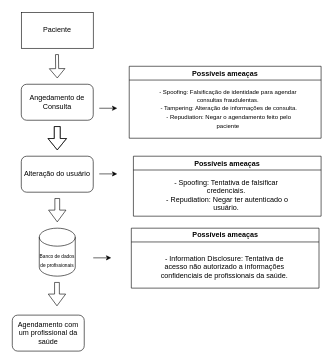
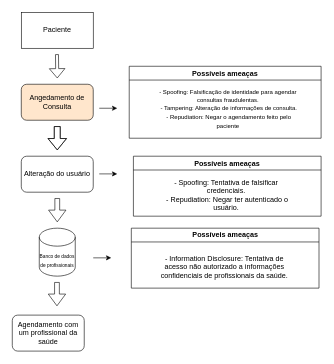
node "Angedamento de Consulta": fillcolor #ffffff -> #ffe6cc
